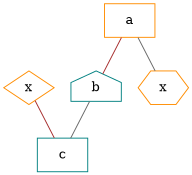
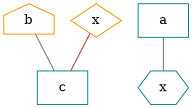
node "a": color darkorange -> teal
edge "a" -- "b": removed
node "b": color teal -> darkorange
node "x": color darkorange -> teal
